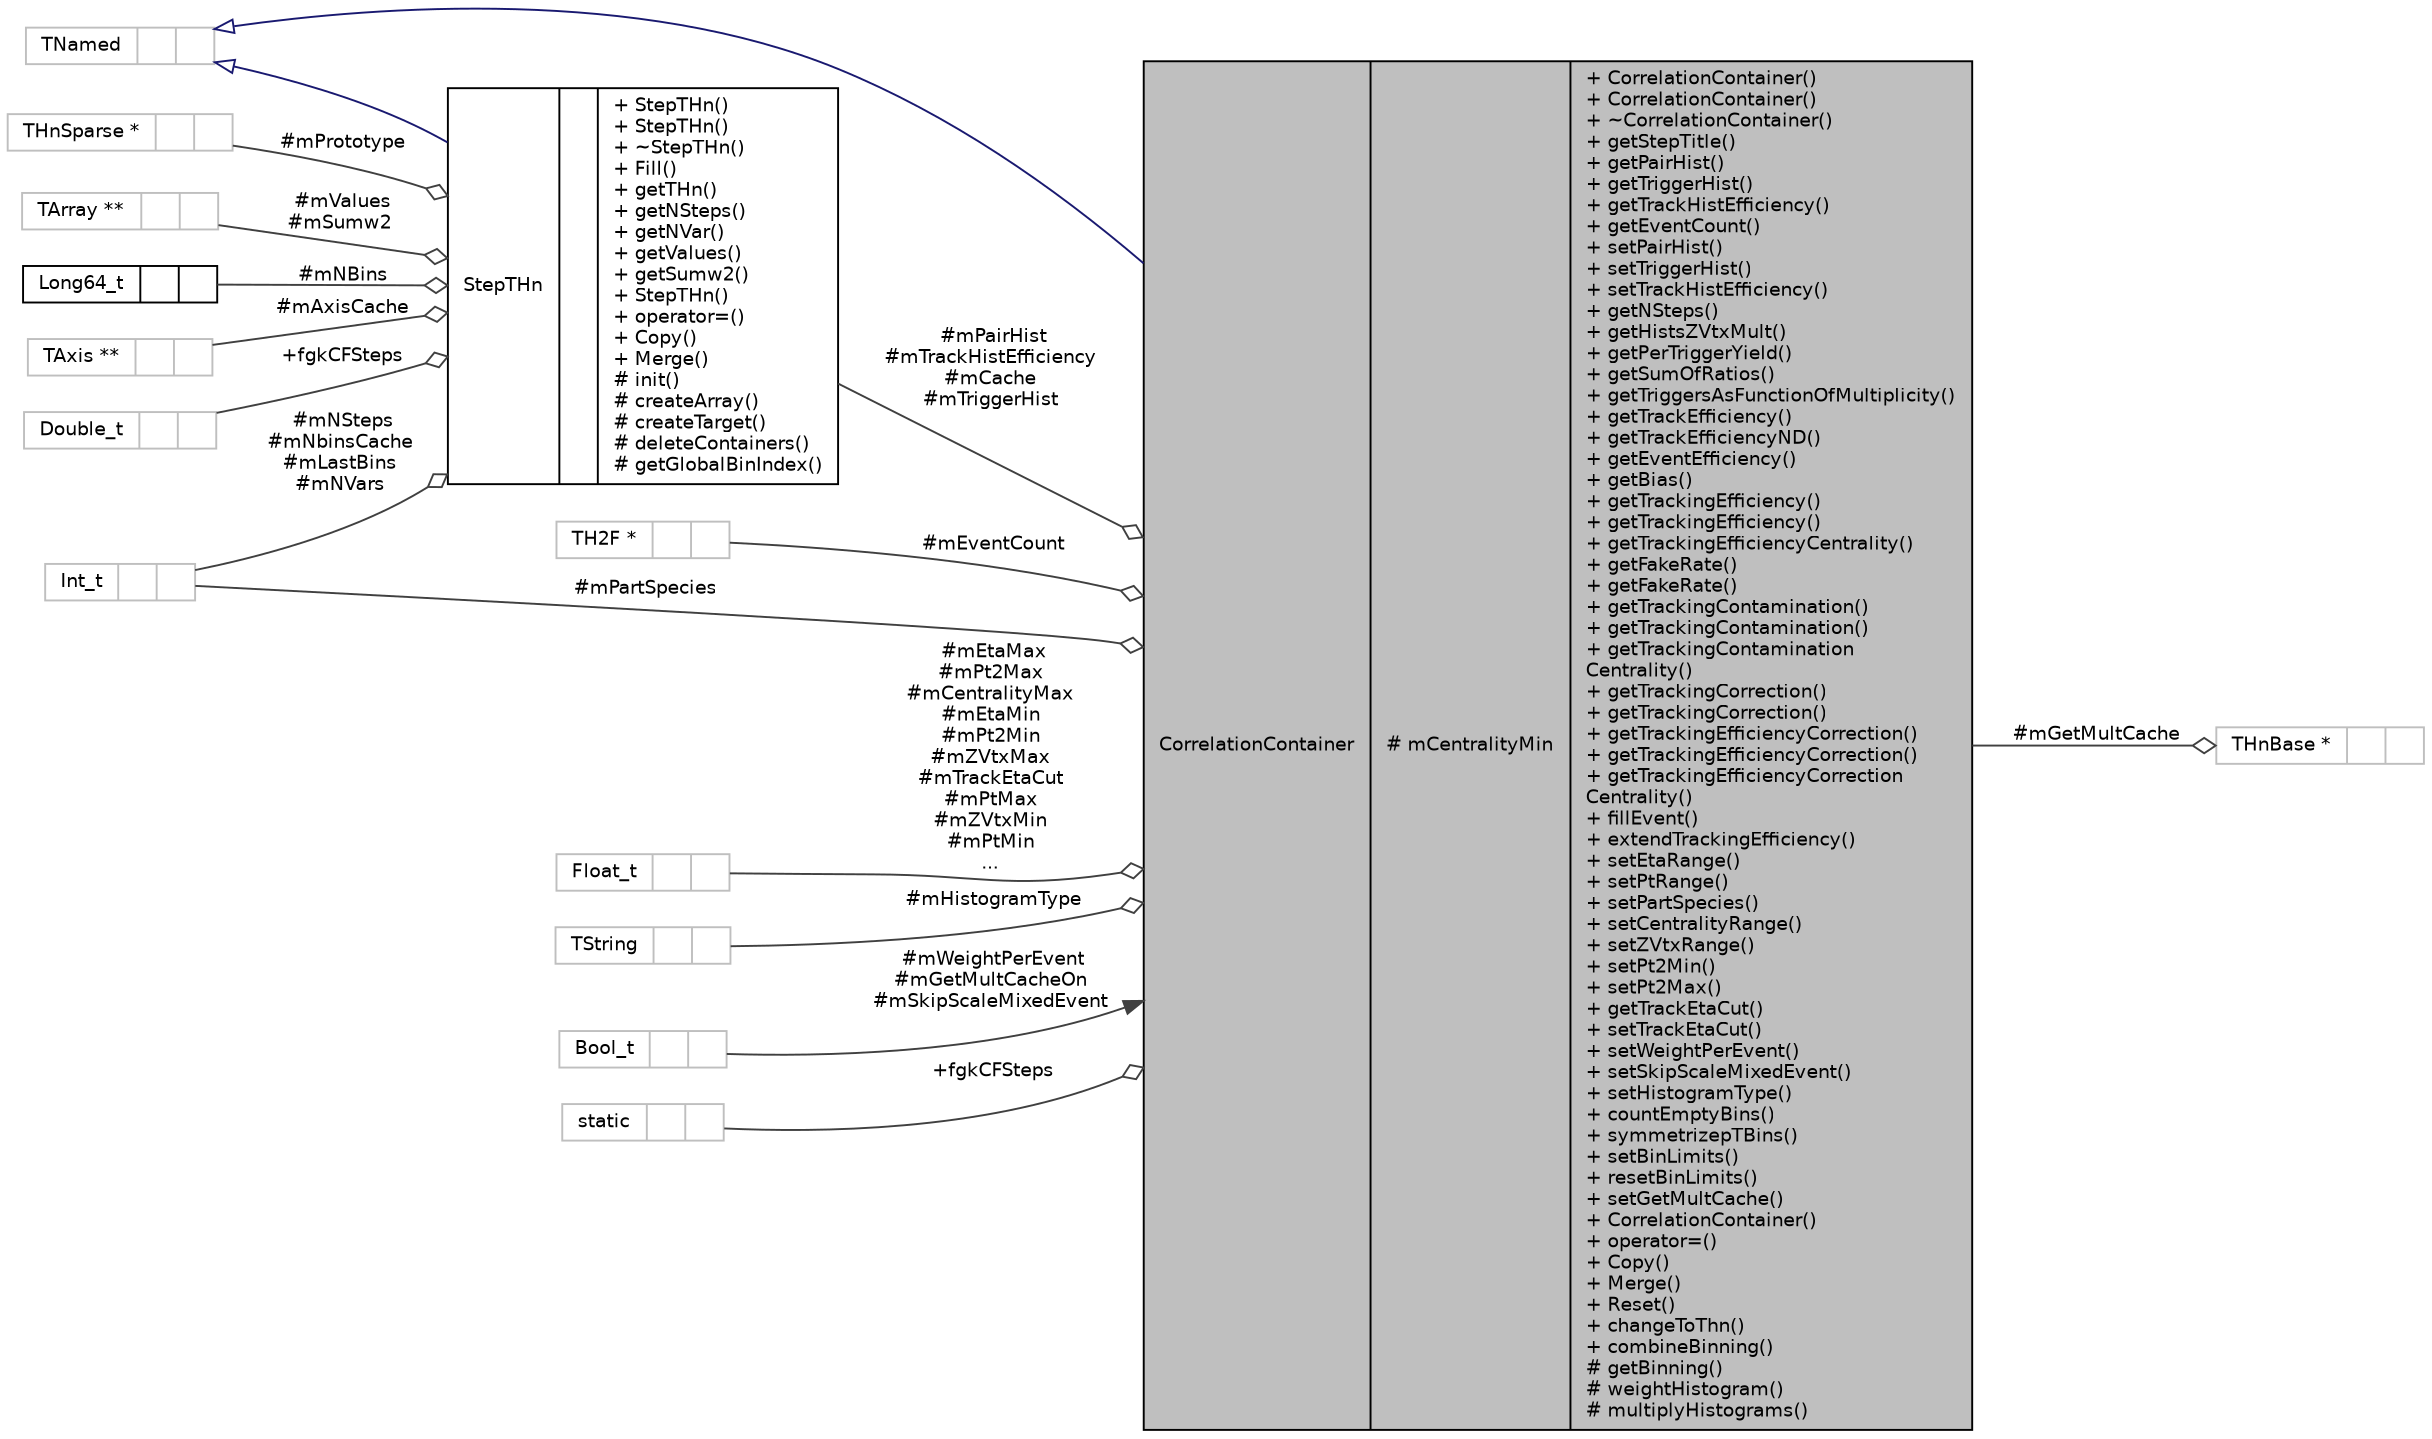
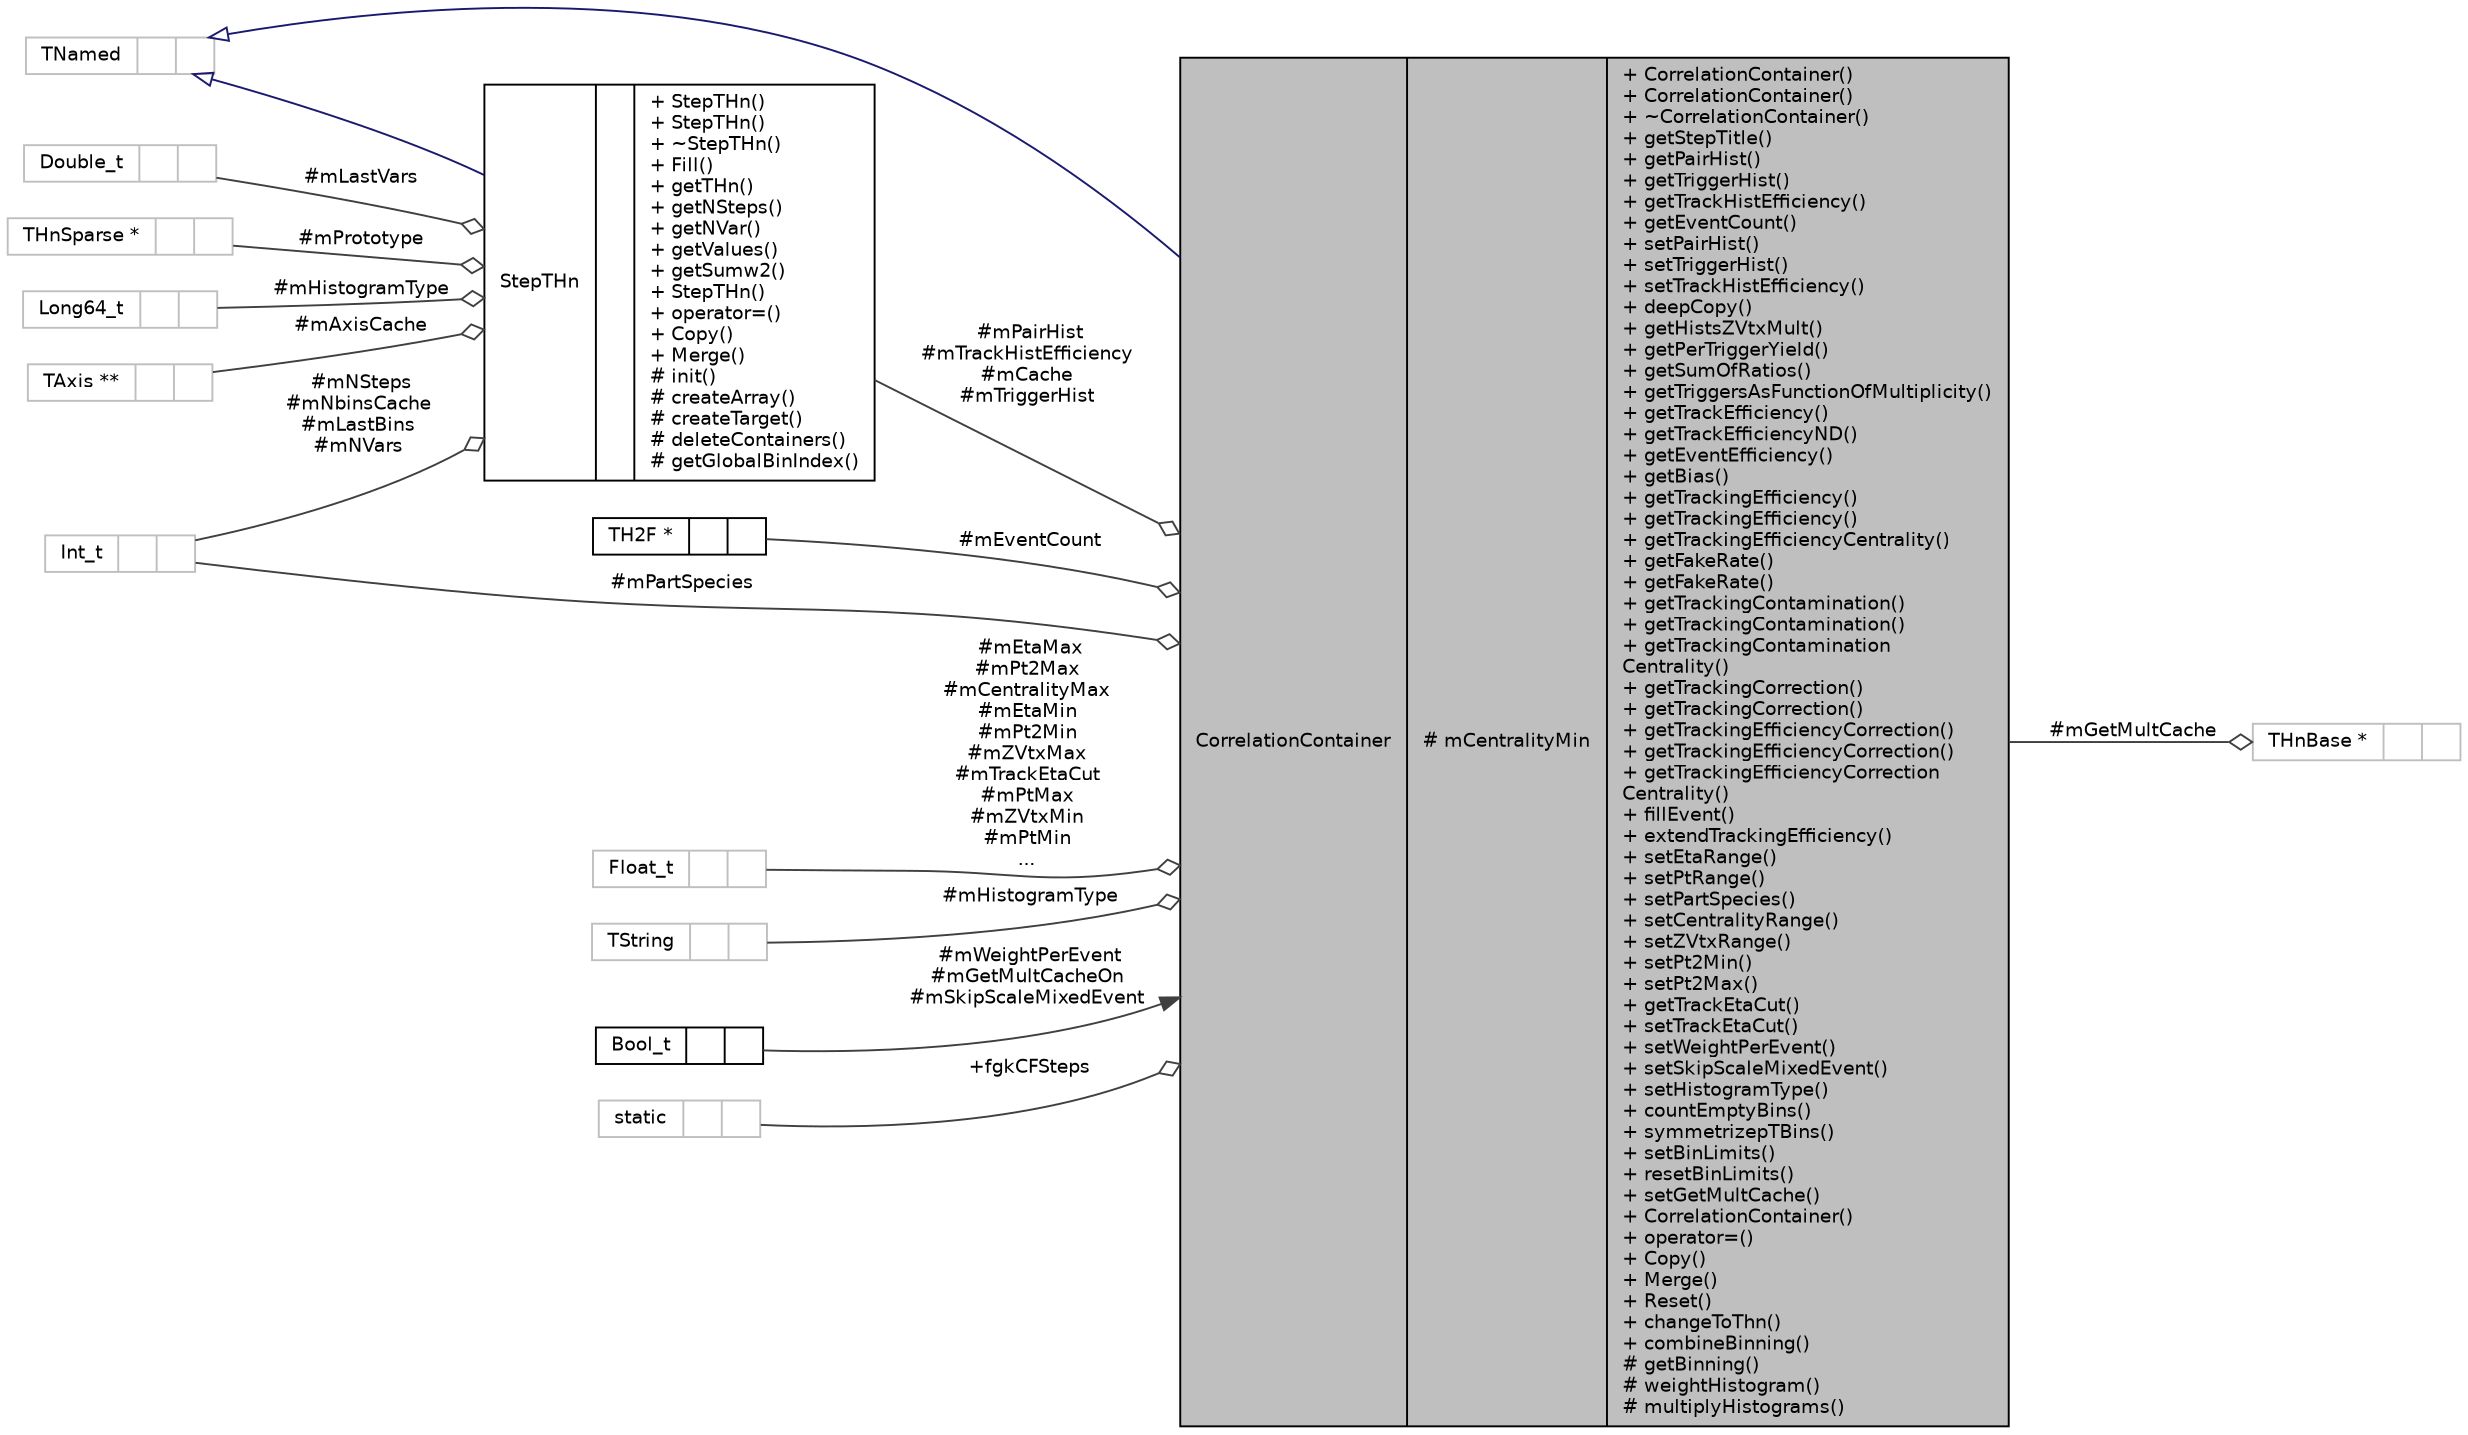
node "TArray **": removed
edge "Long64_t" -> "StepTHn": label " #mNBins" -> " #mHistogramType"
node "Long64_t": color black -> grey75
node "CorrelationContainer": text "+ getNSteps()" -> "+ deepCopy()"
edge "Double_t" -> "StepTHn": label " +fgkCFSteps" -> " #mLastVars"
node "TH2F *": color grey75 -> black
node "Bool_t": color grey75 -> black
